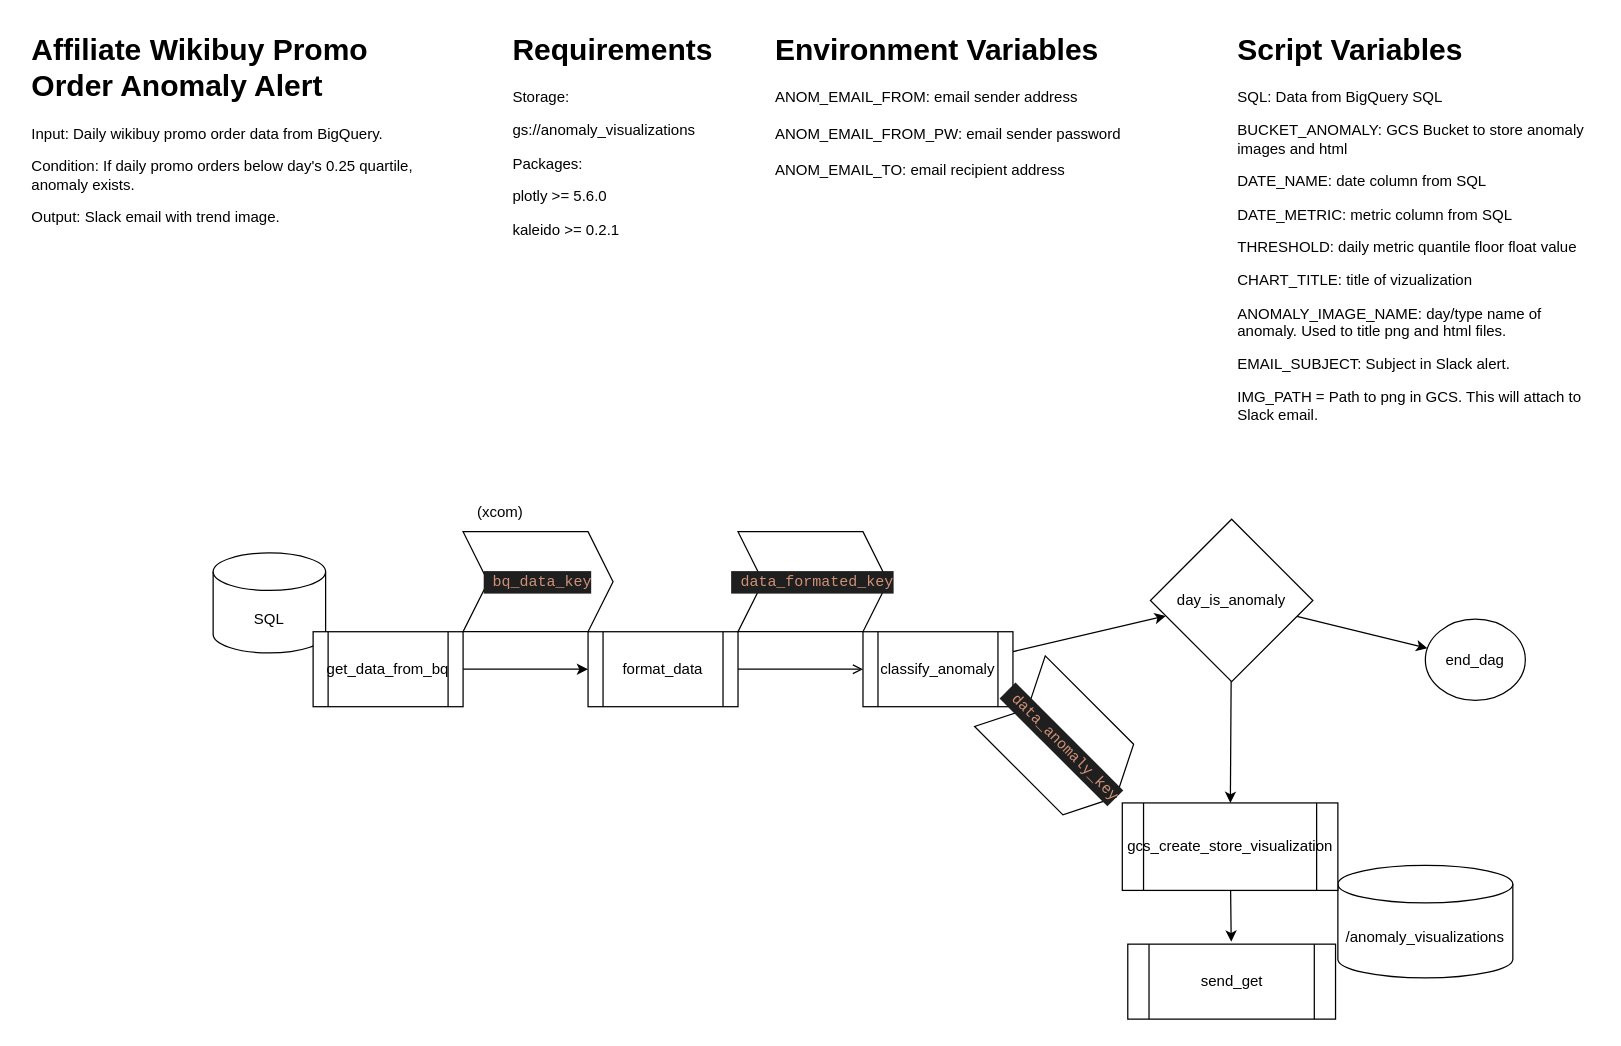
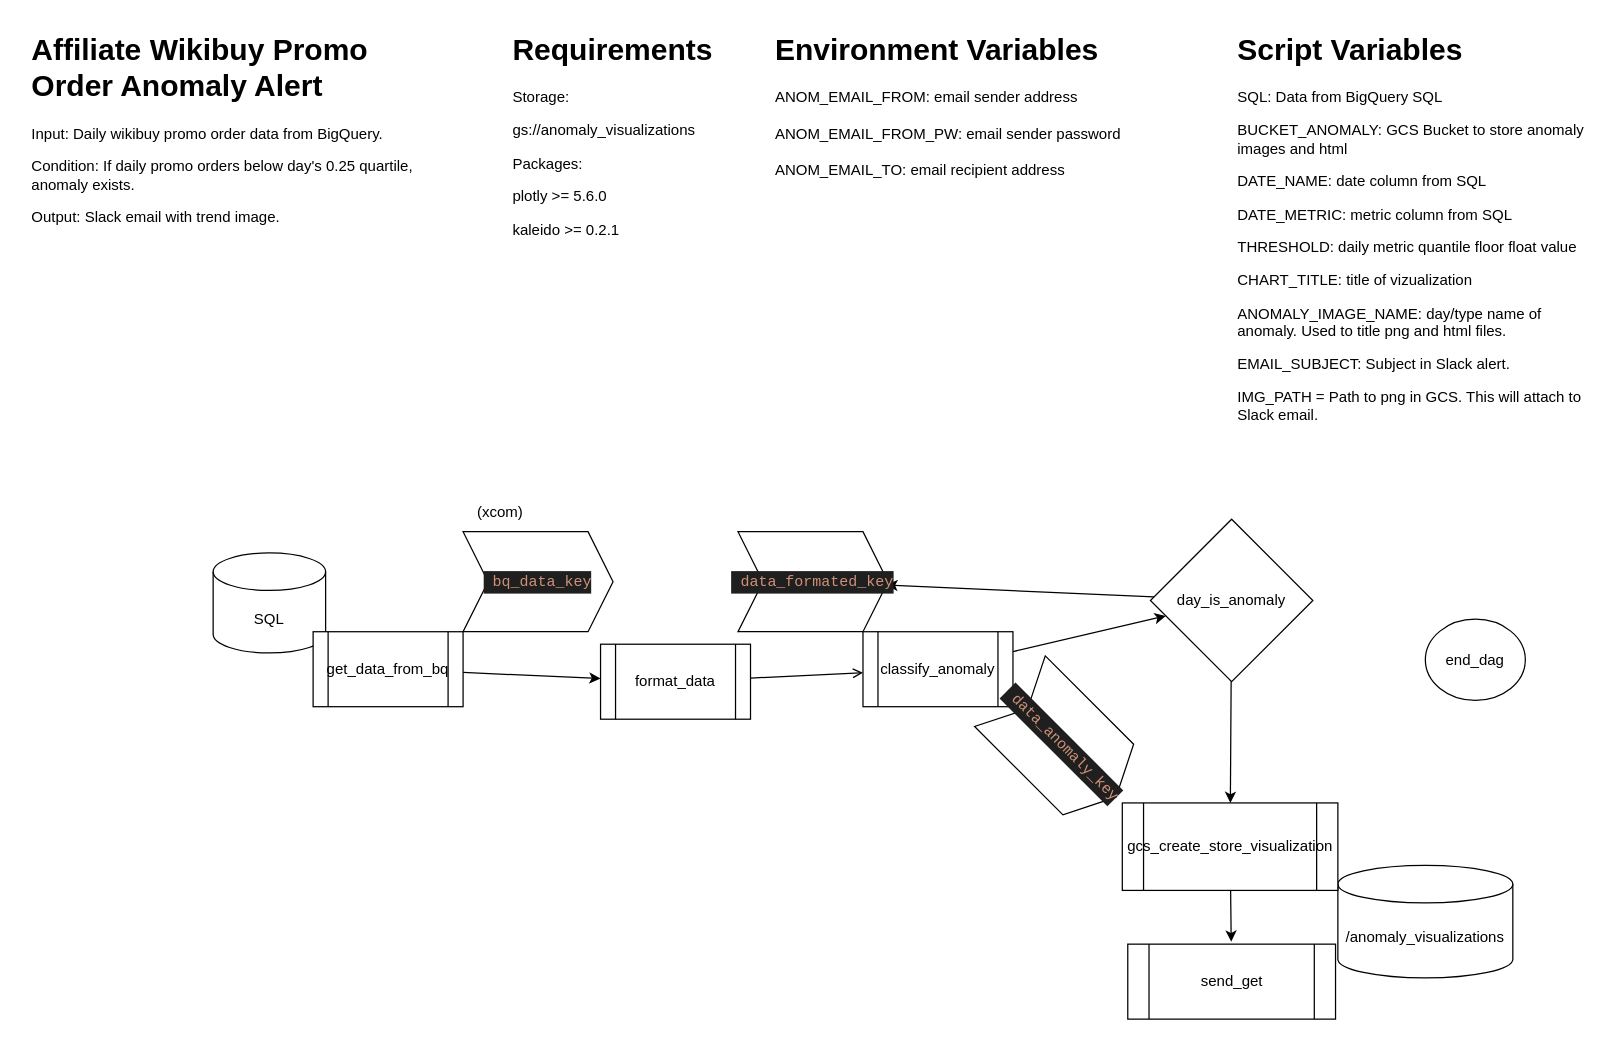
edge "day_is_anomaly" -> "end_dag": now "day_is_anomaly" -> "data_formated_key"
node "format_data": moved (663, 669) -> (676, 682)
